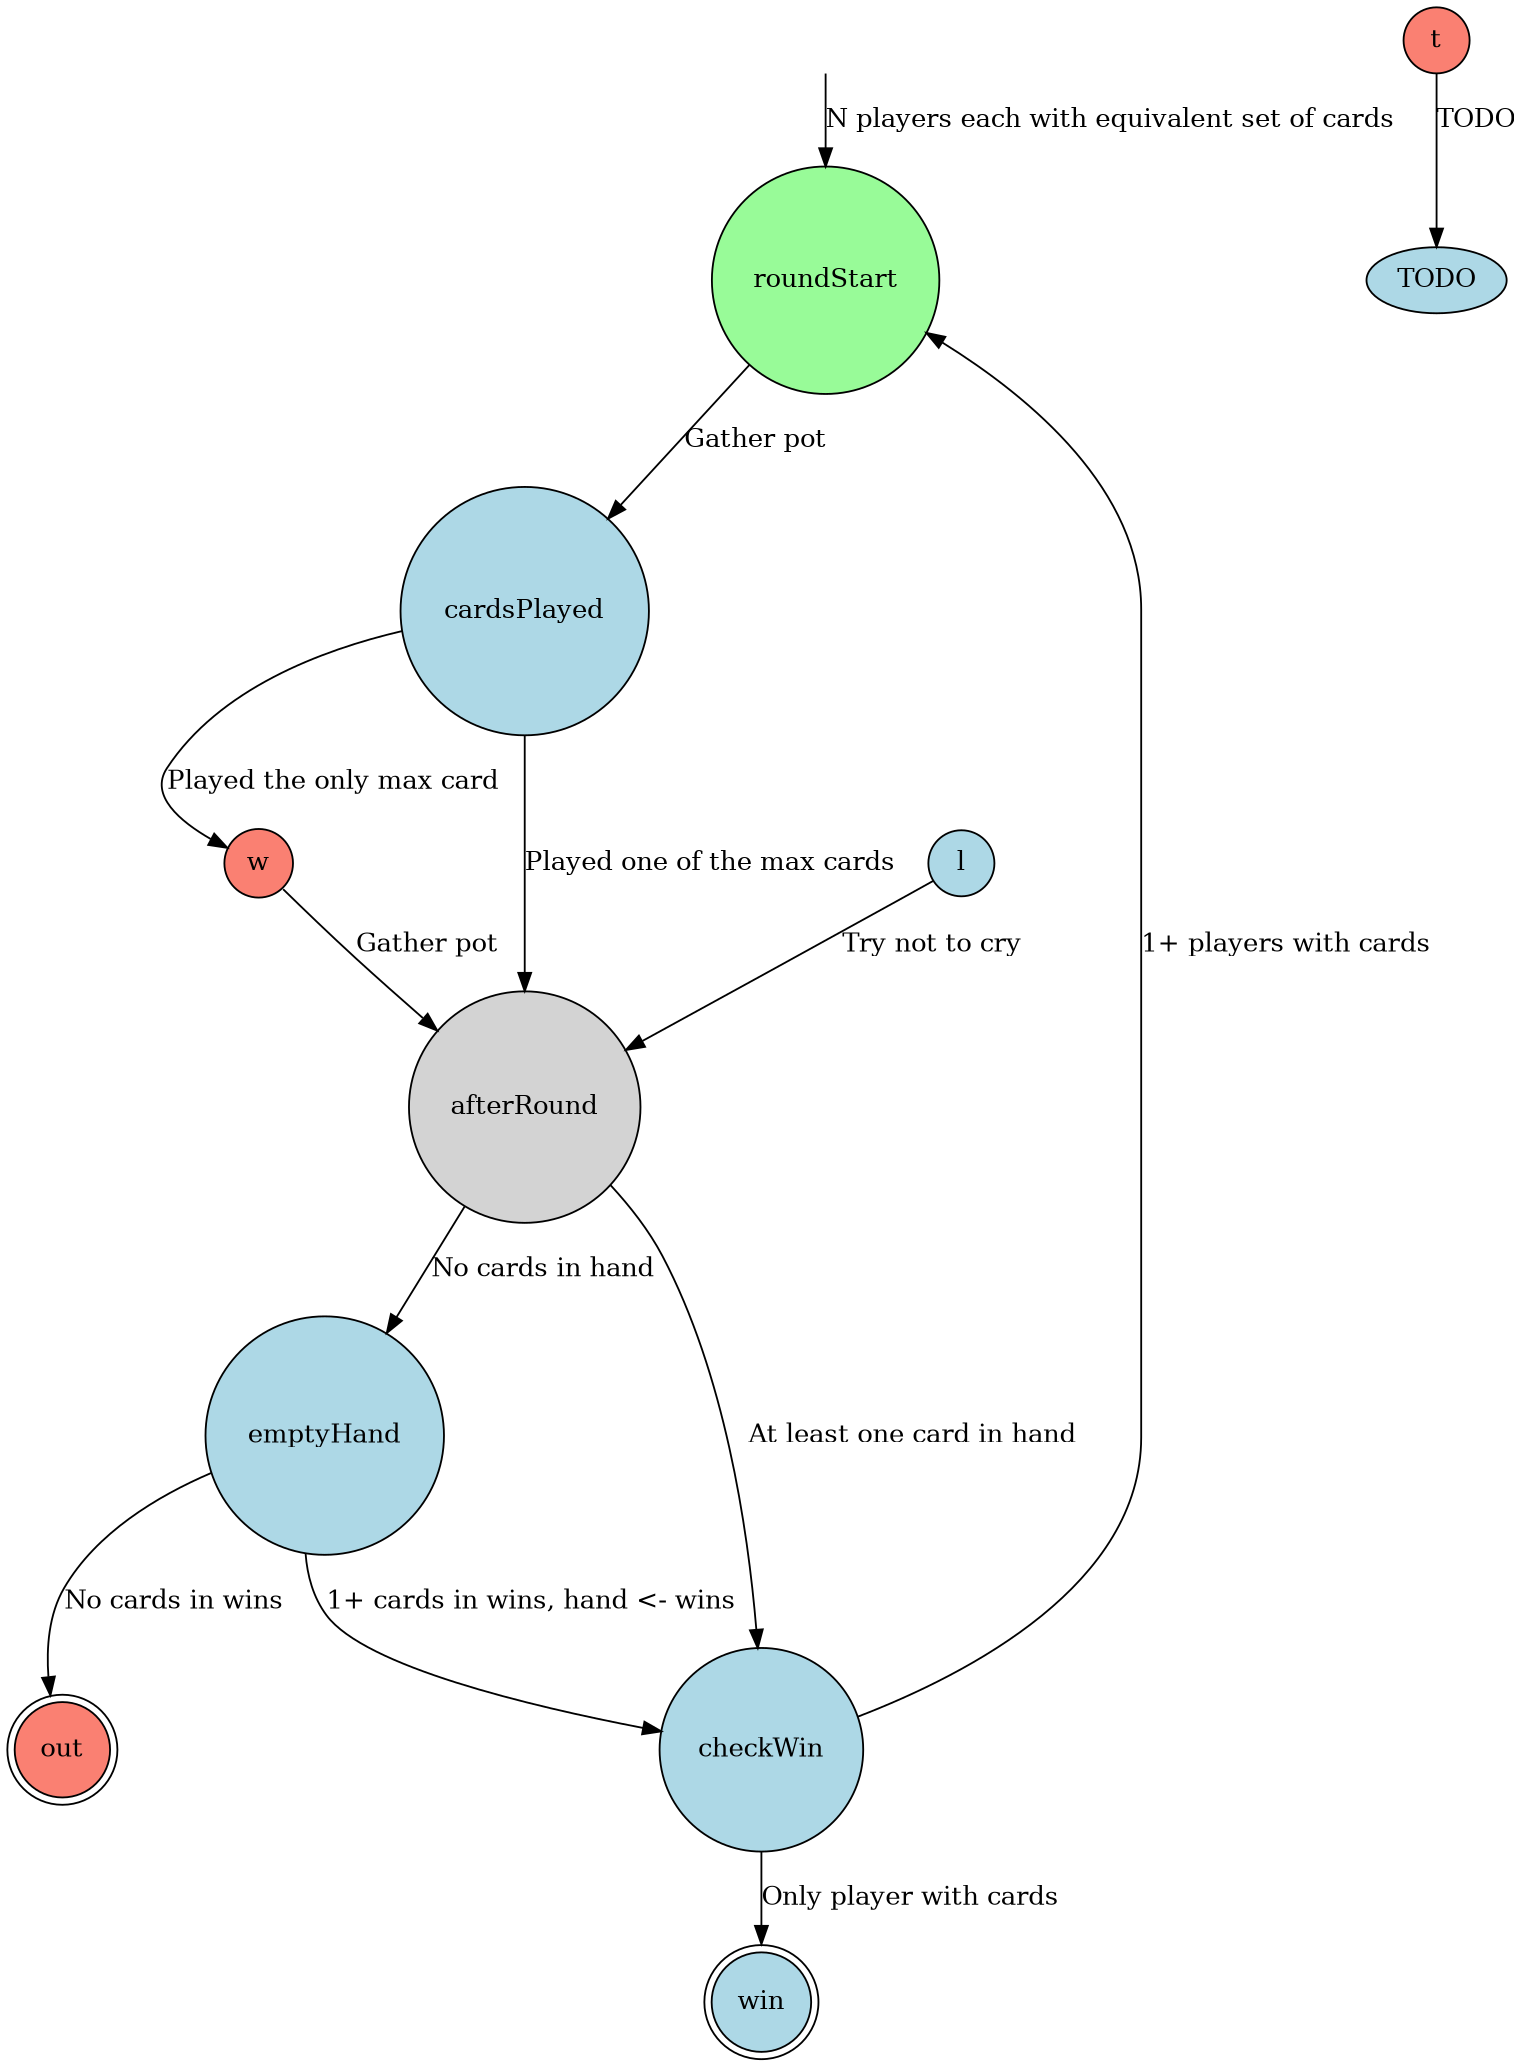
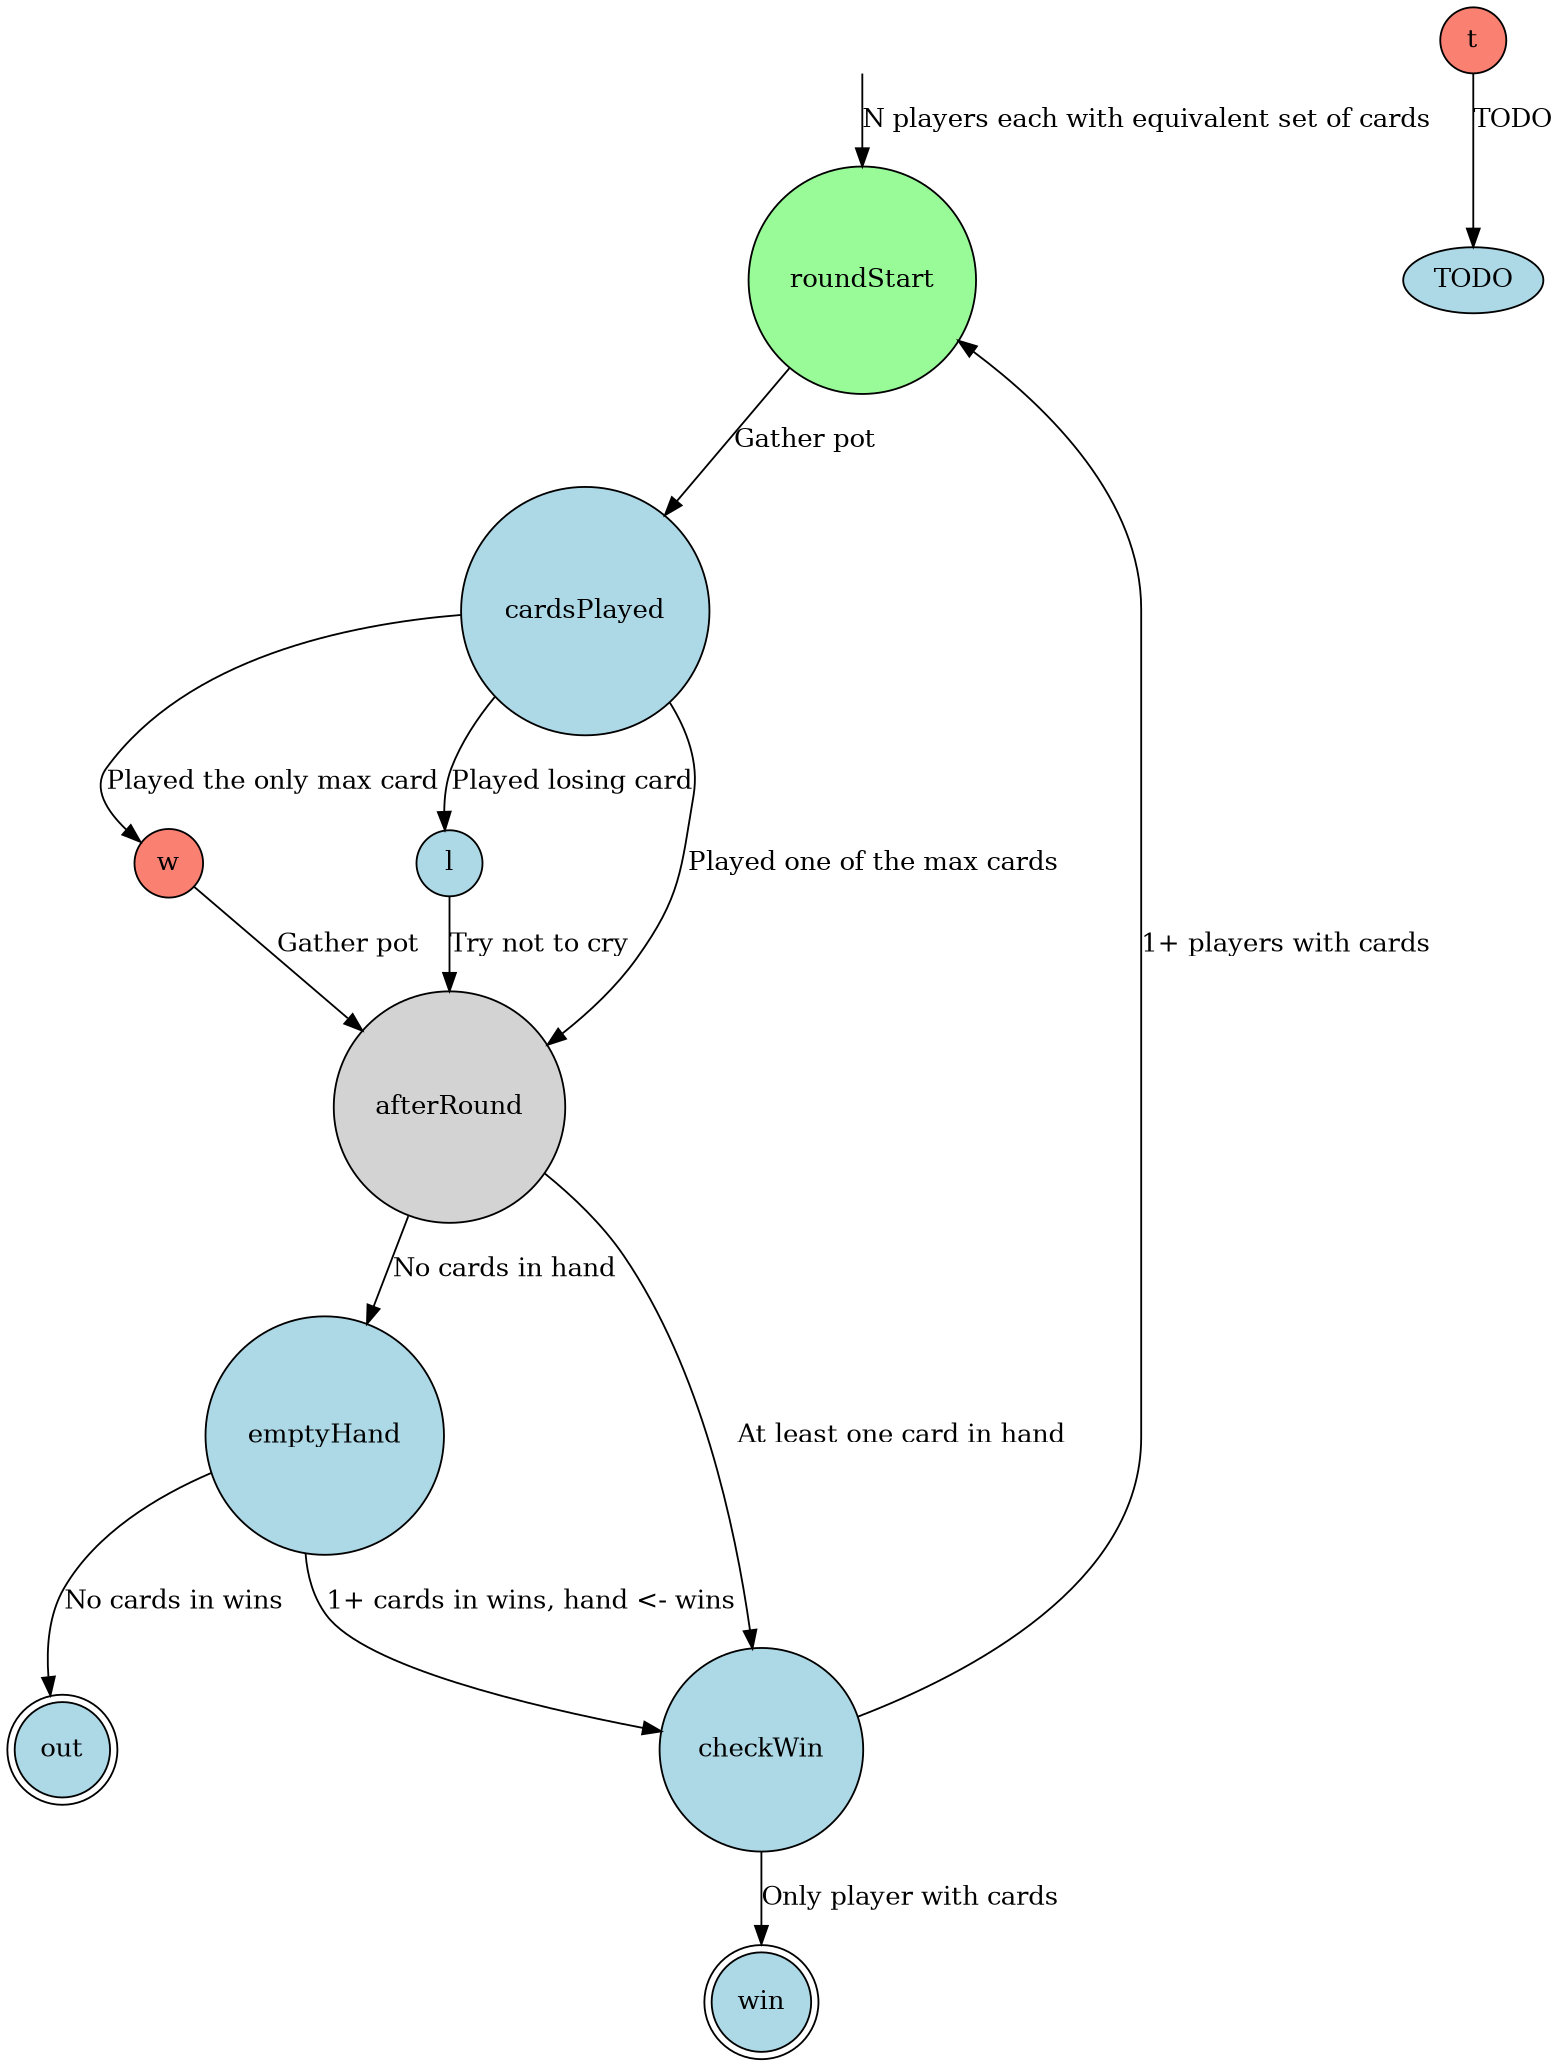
edge "cardsPlayed" -> "l": added, label "Played losing card"
node "out": fillcolor salmon -> lightblue
